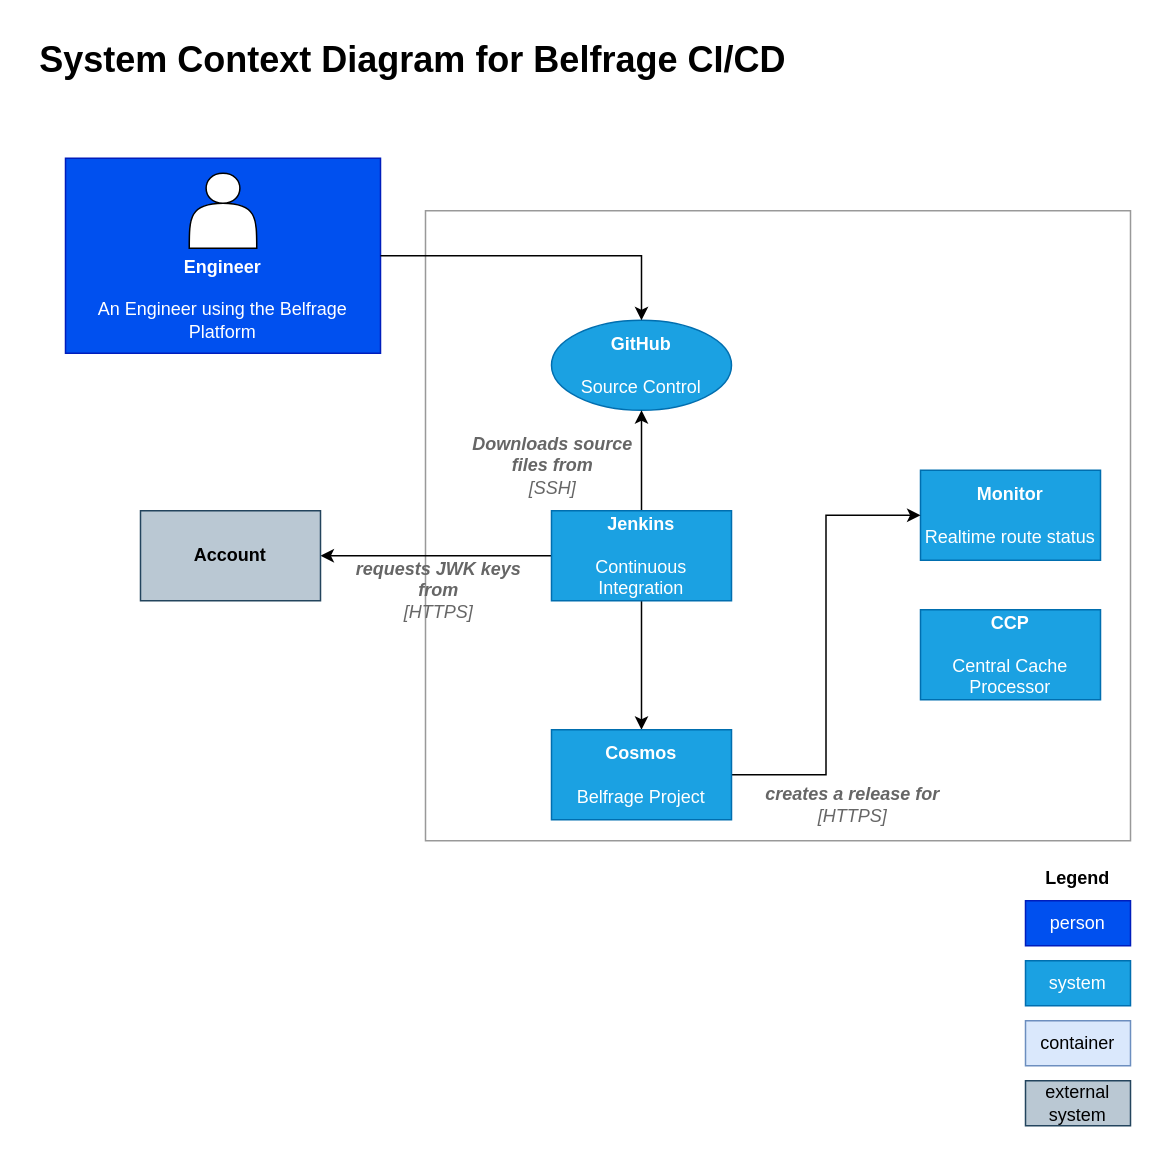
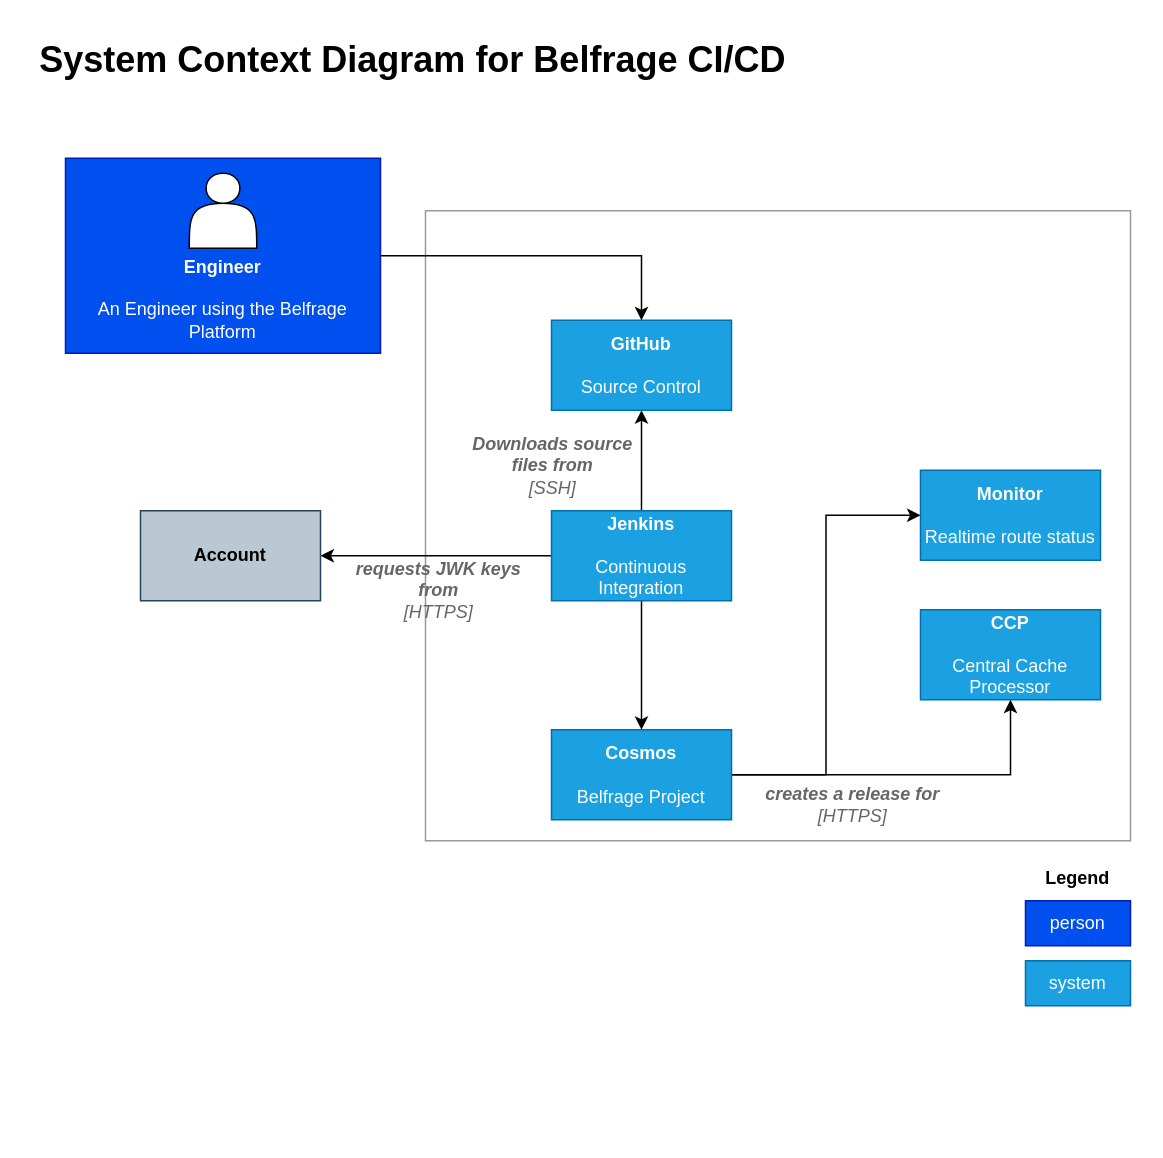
node "GitHub Source Control": shape ellipse -> rectangle
edge "Cosmos Belfrage Project" -> "CCP Central Cache Processor": added
node "container": removed
node "external system": removed
